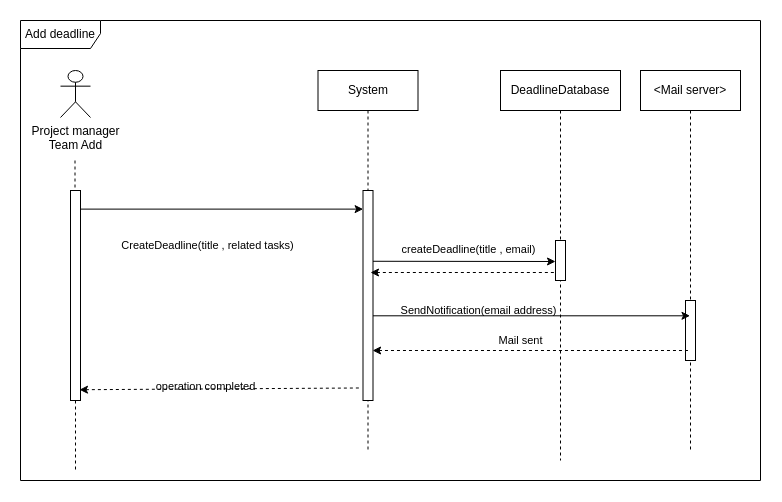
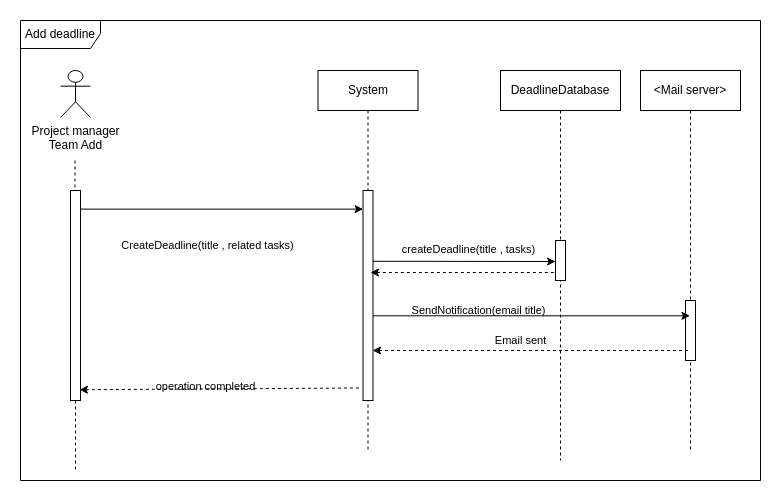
node "createDeadline(title , email)": label "createDeadline(title , email)" -> "createDeadline(title , tasks)"
node "SendNotification(email address)": label "SendNotification(email address)" -> "SendNotification(email title)"
node "Mail sent": label "Mail sent" -> "Email sent"
